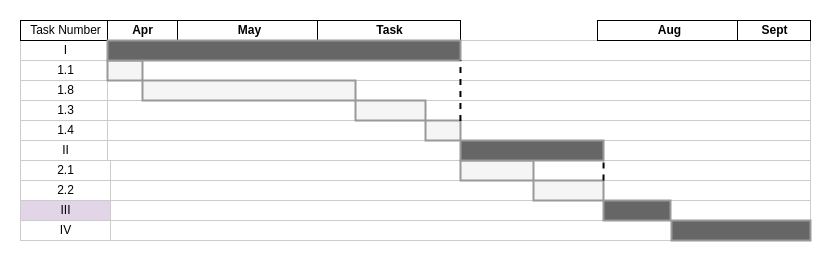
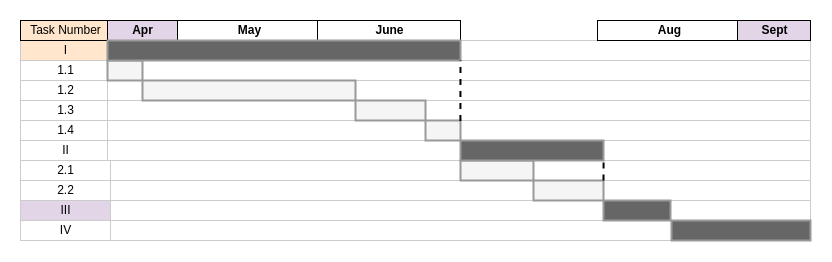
node "Task Number": fillcolor #ffffff -> #ffe6cc
node "Apr": fillcolor #ffffff -> #e1d5e7
node "Task": label "Task" -> "June"
node "Sept": fillcolor #ffffff -> #e1d5e7
node "I": fillcolor #ffffff -> #ffe6cc
node "1.8": label "1.8" -> "1.2"
